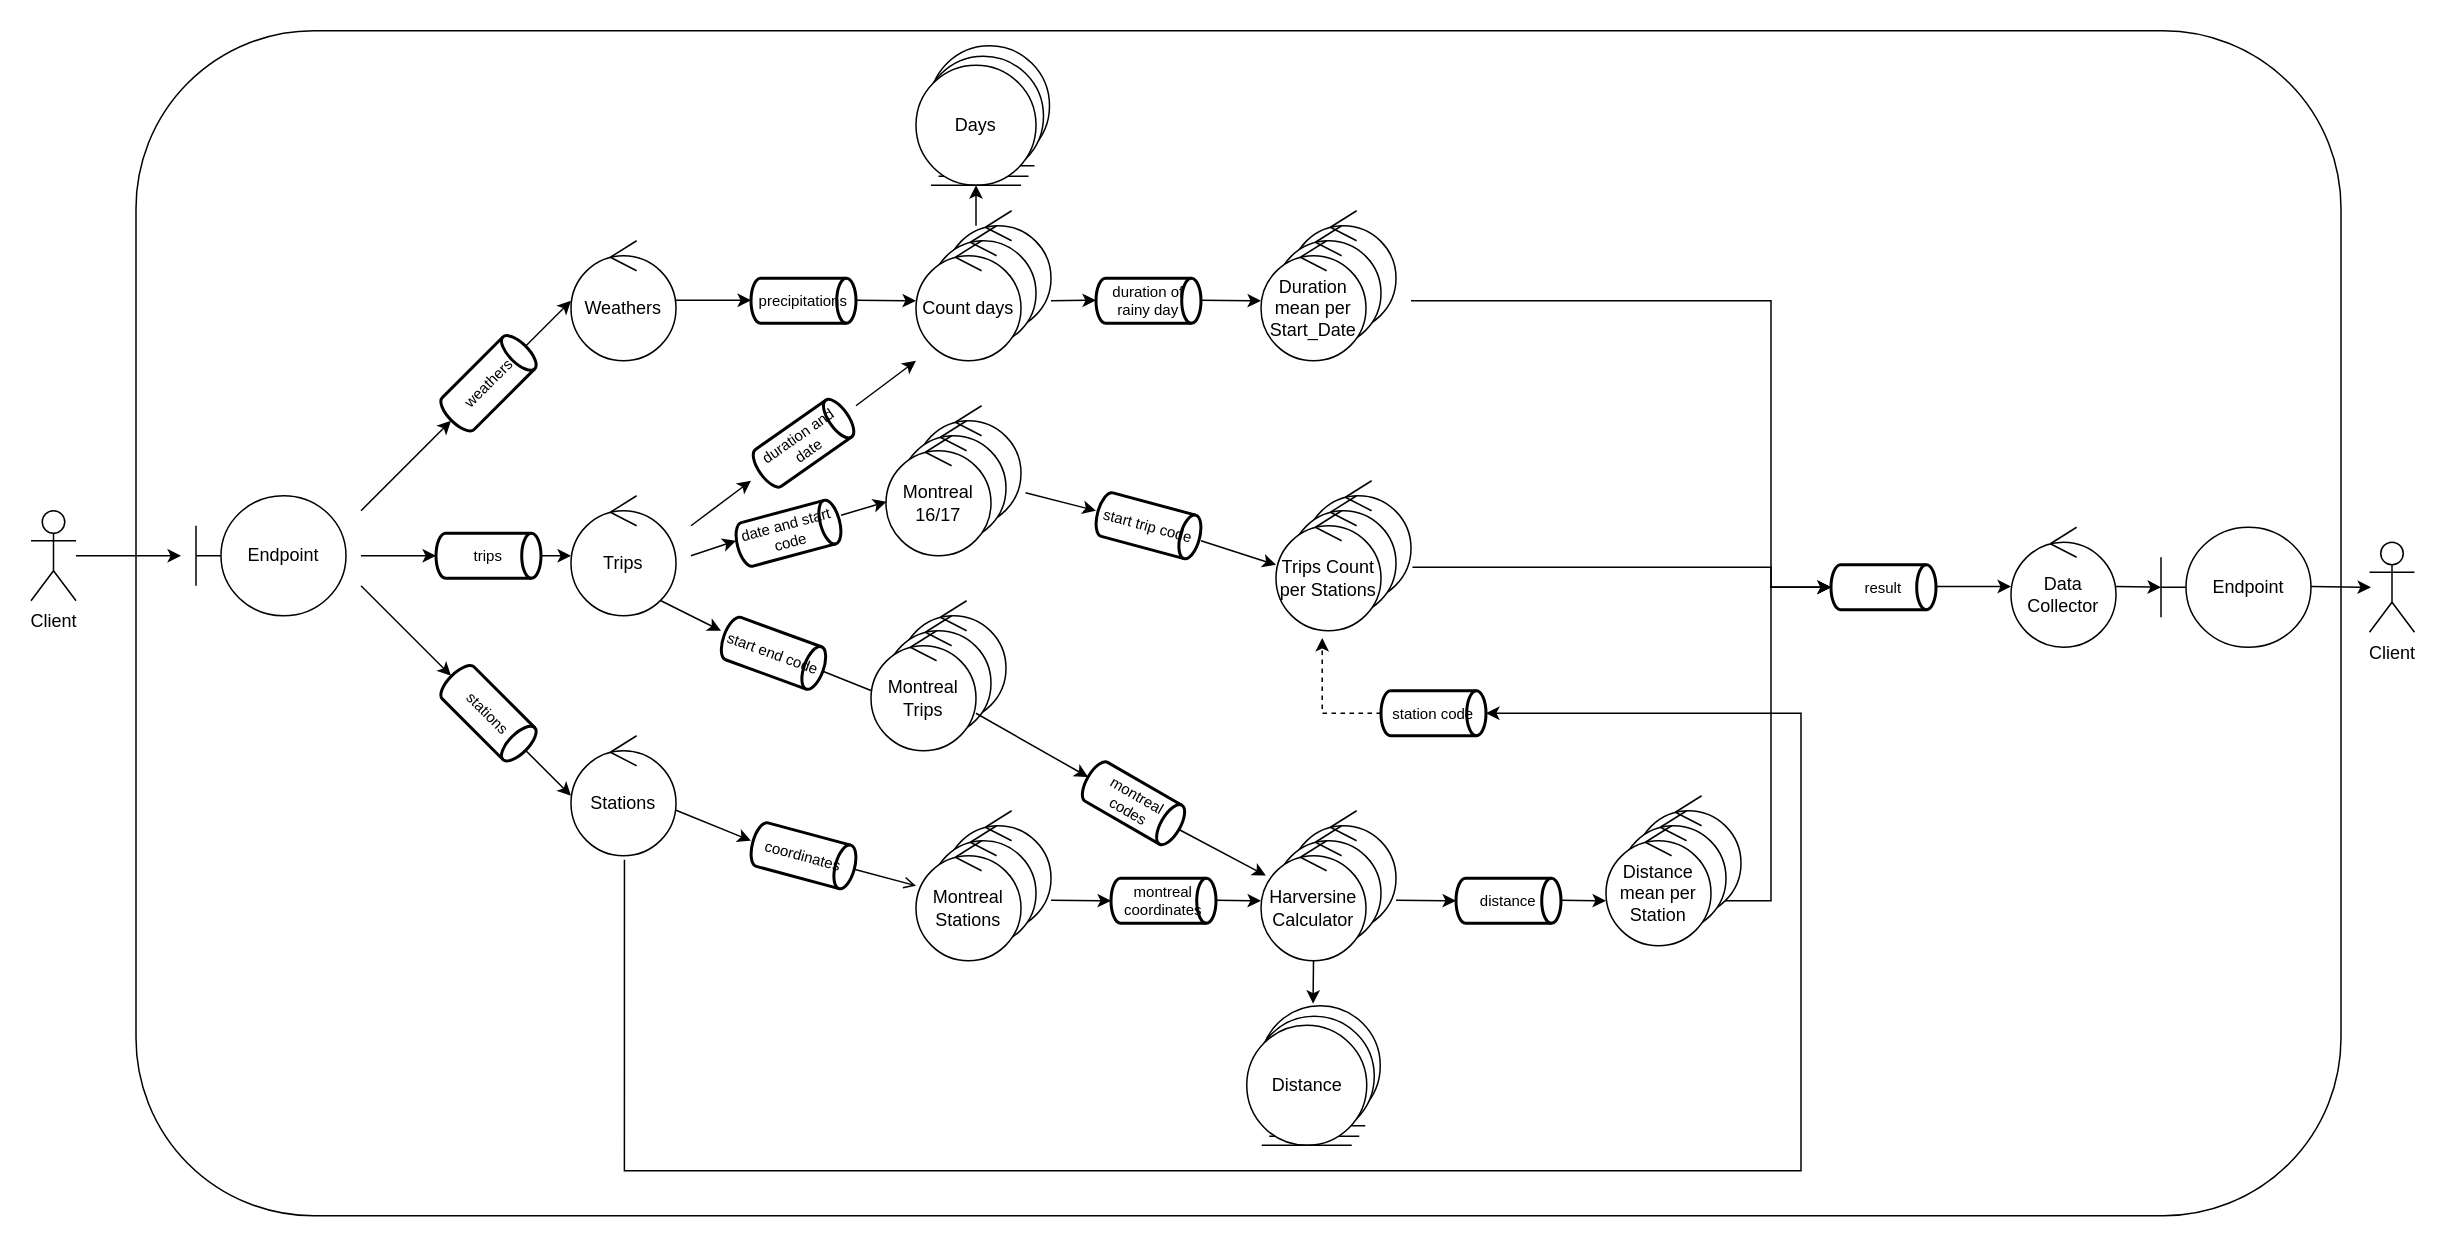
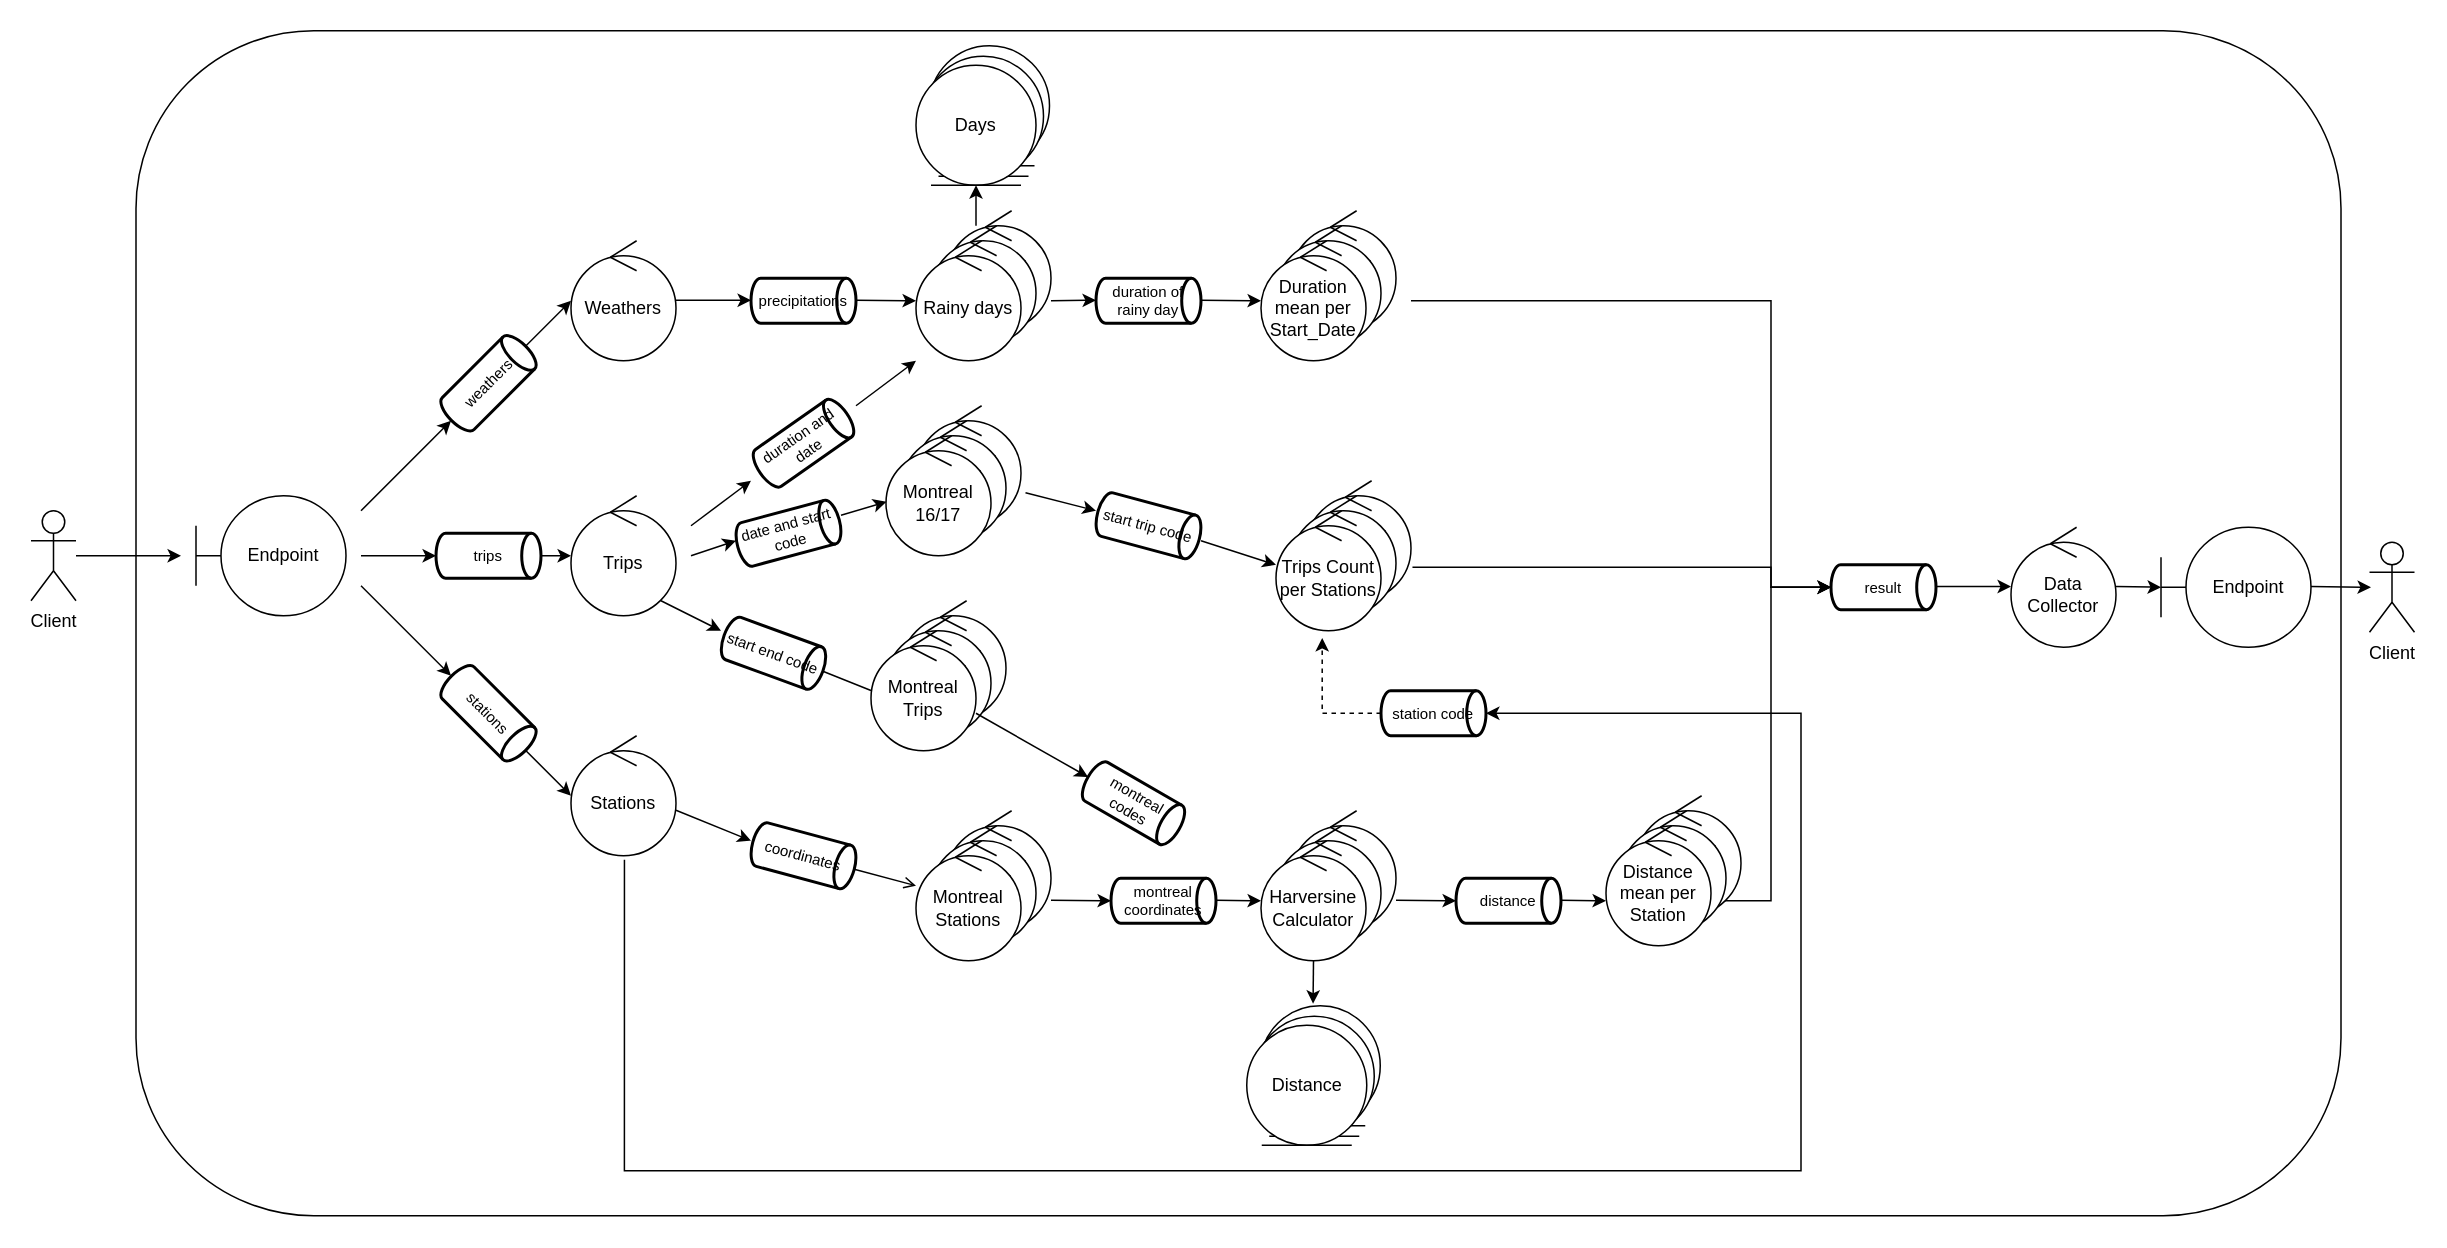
node "Count days": label "Count days" -> "Rainy days"
edge "montreal codes" -> "Harversine Calculator": removed
